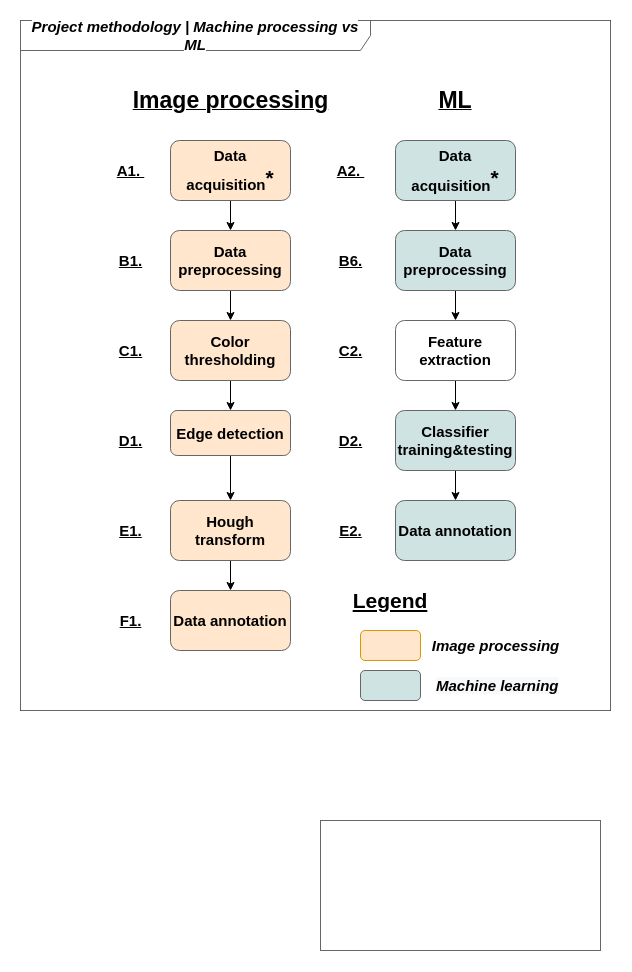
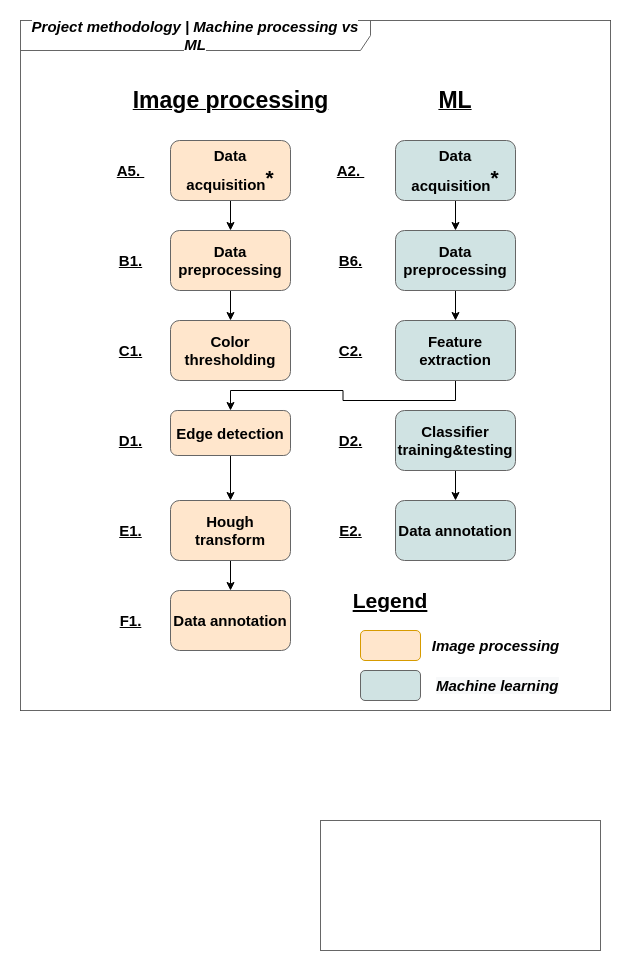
node "A1.": label "A1." -> "A5."
node "Feature extraction": fillcolor #ffffff -> #d0e3e3
edge "Color thresholding" -> "Edge detection": removed
edge "Feature extraction" -> "Classifier training&testing": now "Feature extraction" -> "Edge detection"
